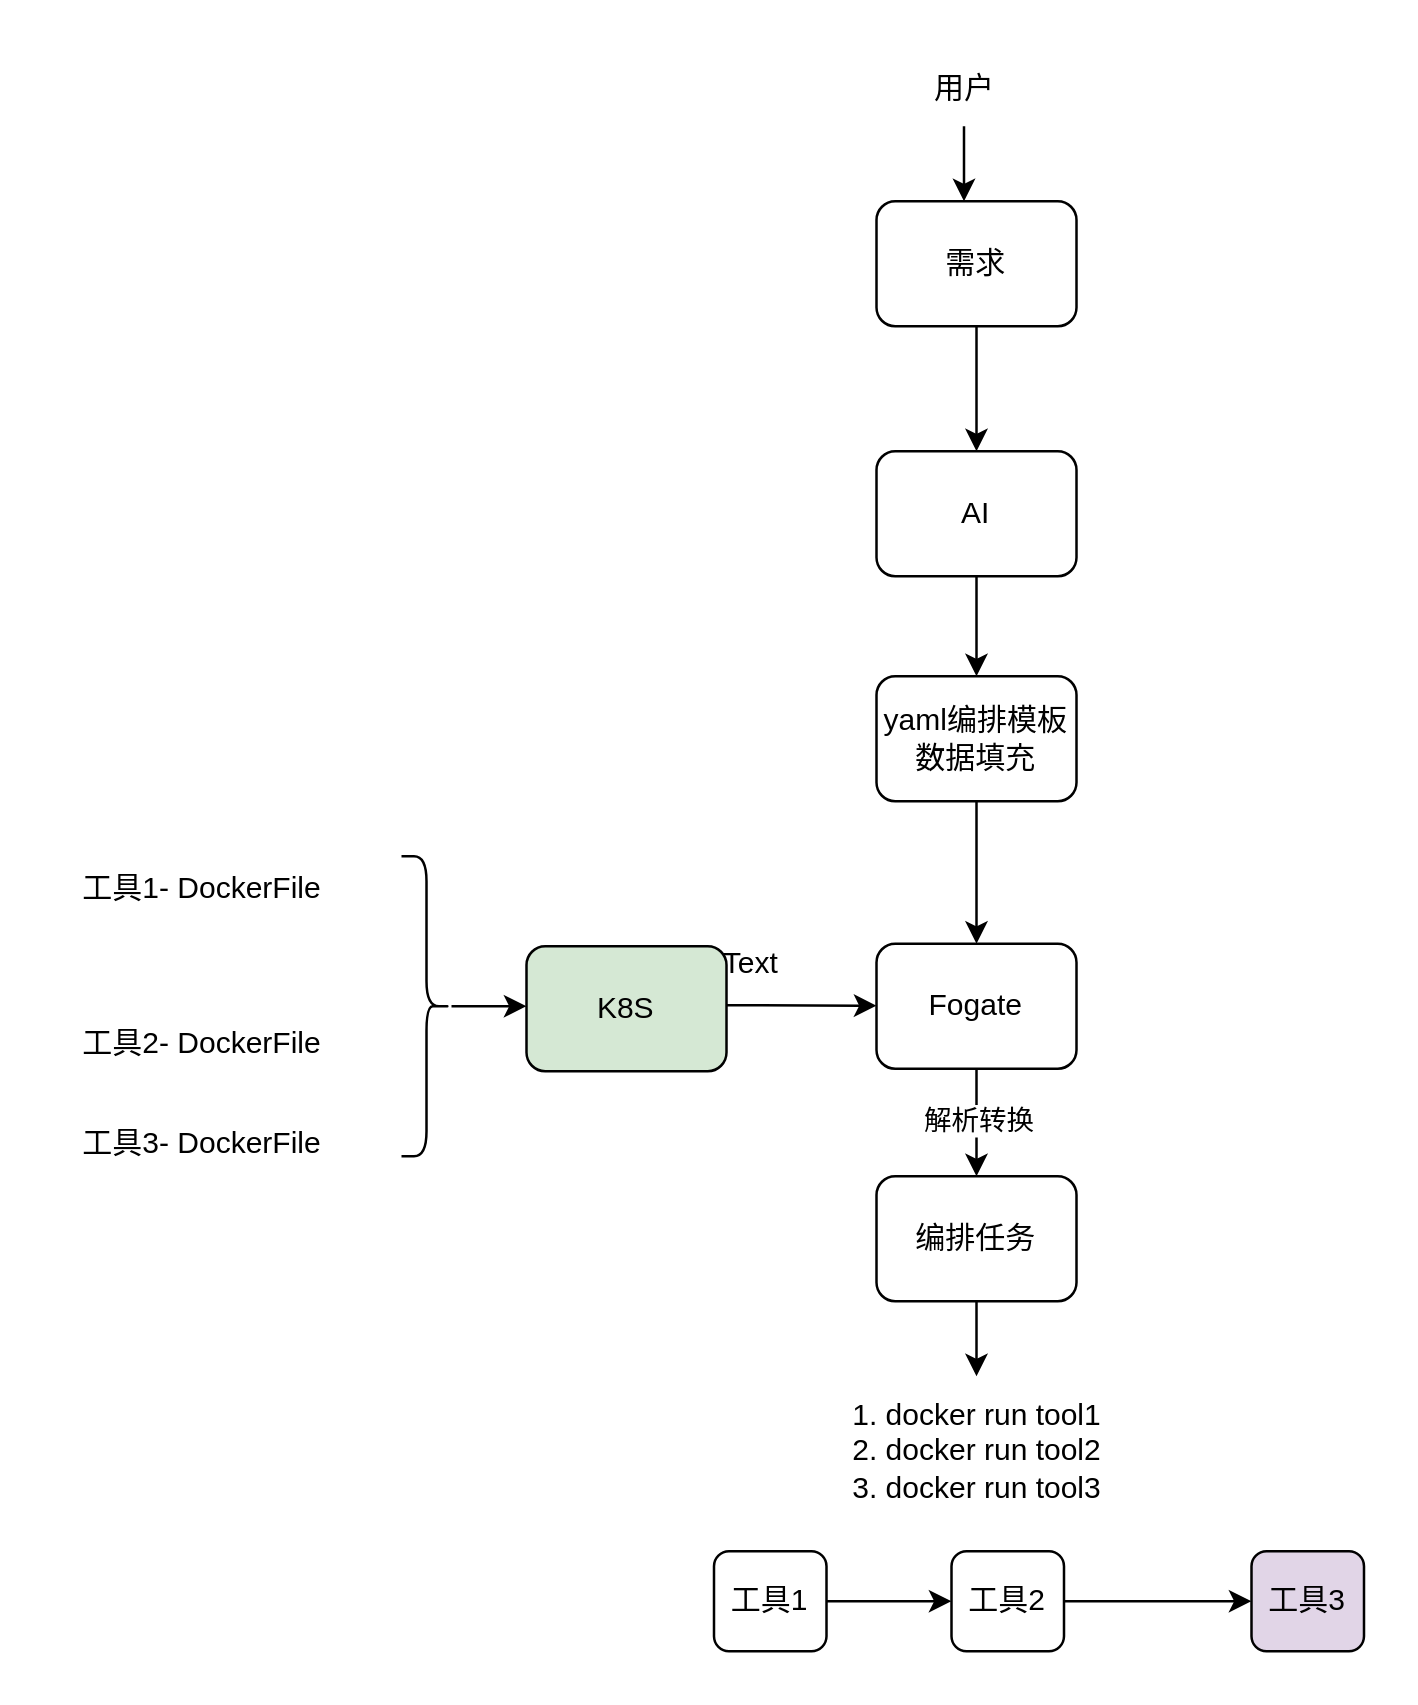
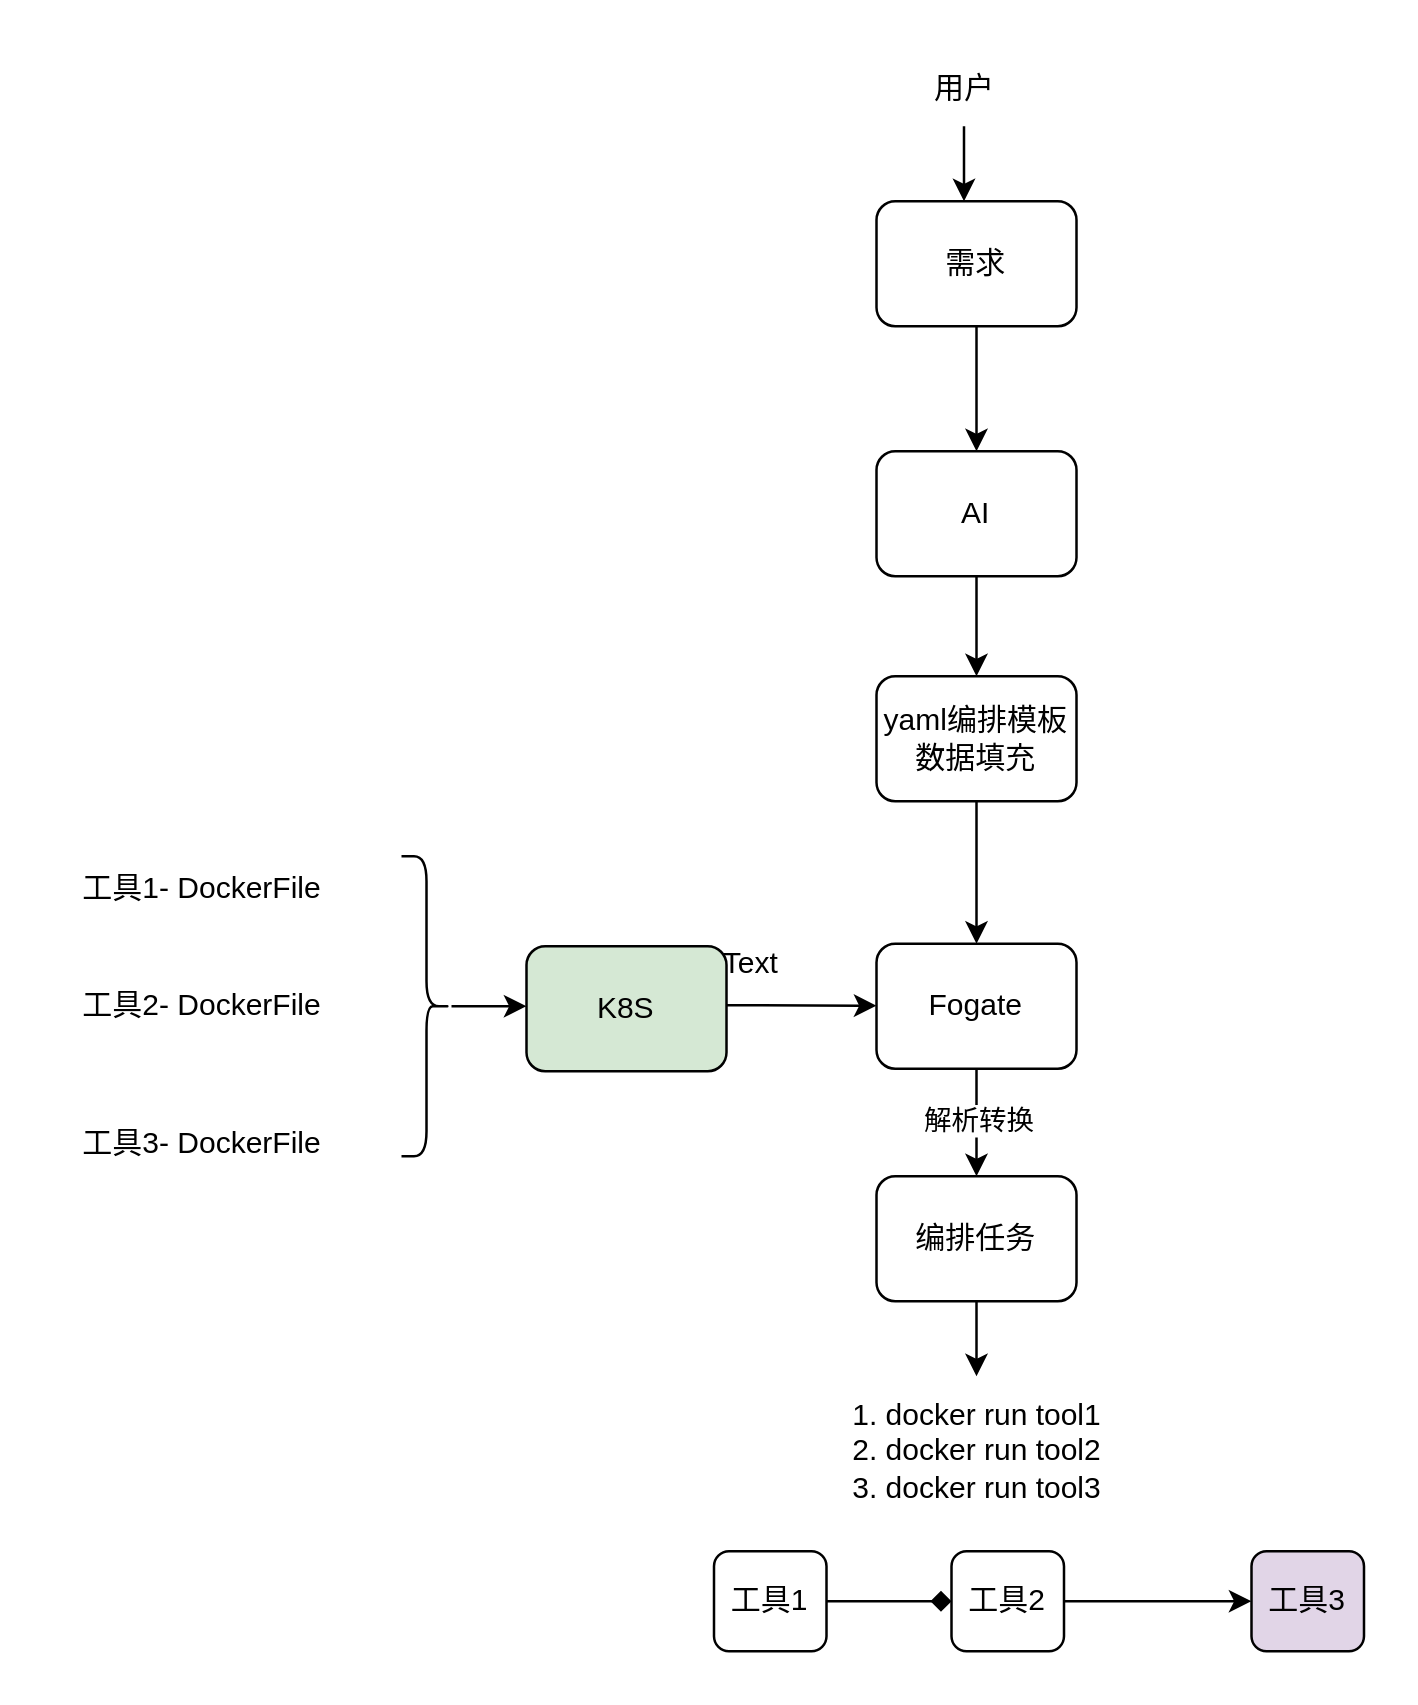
node "工具2- DockerFile": moved (201, 1044) -> (201, 1006)
edge "工具1" -> "工具2": arrowhead classic -> diamond
